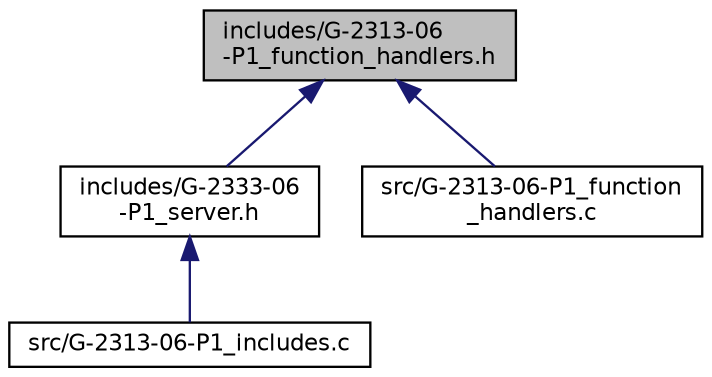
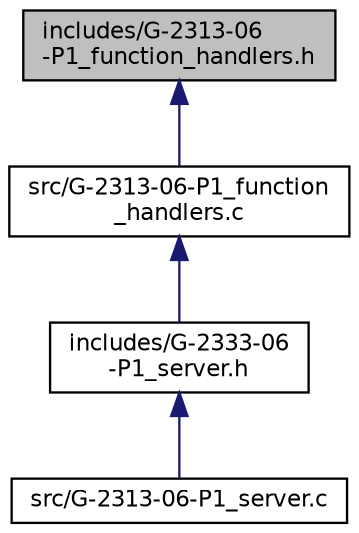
edge "includes/G-2333-06 -P1_server.h" -> "includes/G-2313-06 -P1_function_handlers.h": now "includes/G-2333-06 -P1_server.h" -> "src/G-2313-06-P1_function _handlers.c"
node "src/G-2313-06-P1_includes.c": label "src/G-2313-06-P1_includes.c" -> "src/G-2313-06-P1_server.c"
